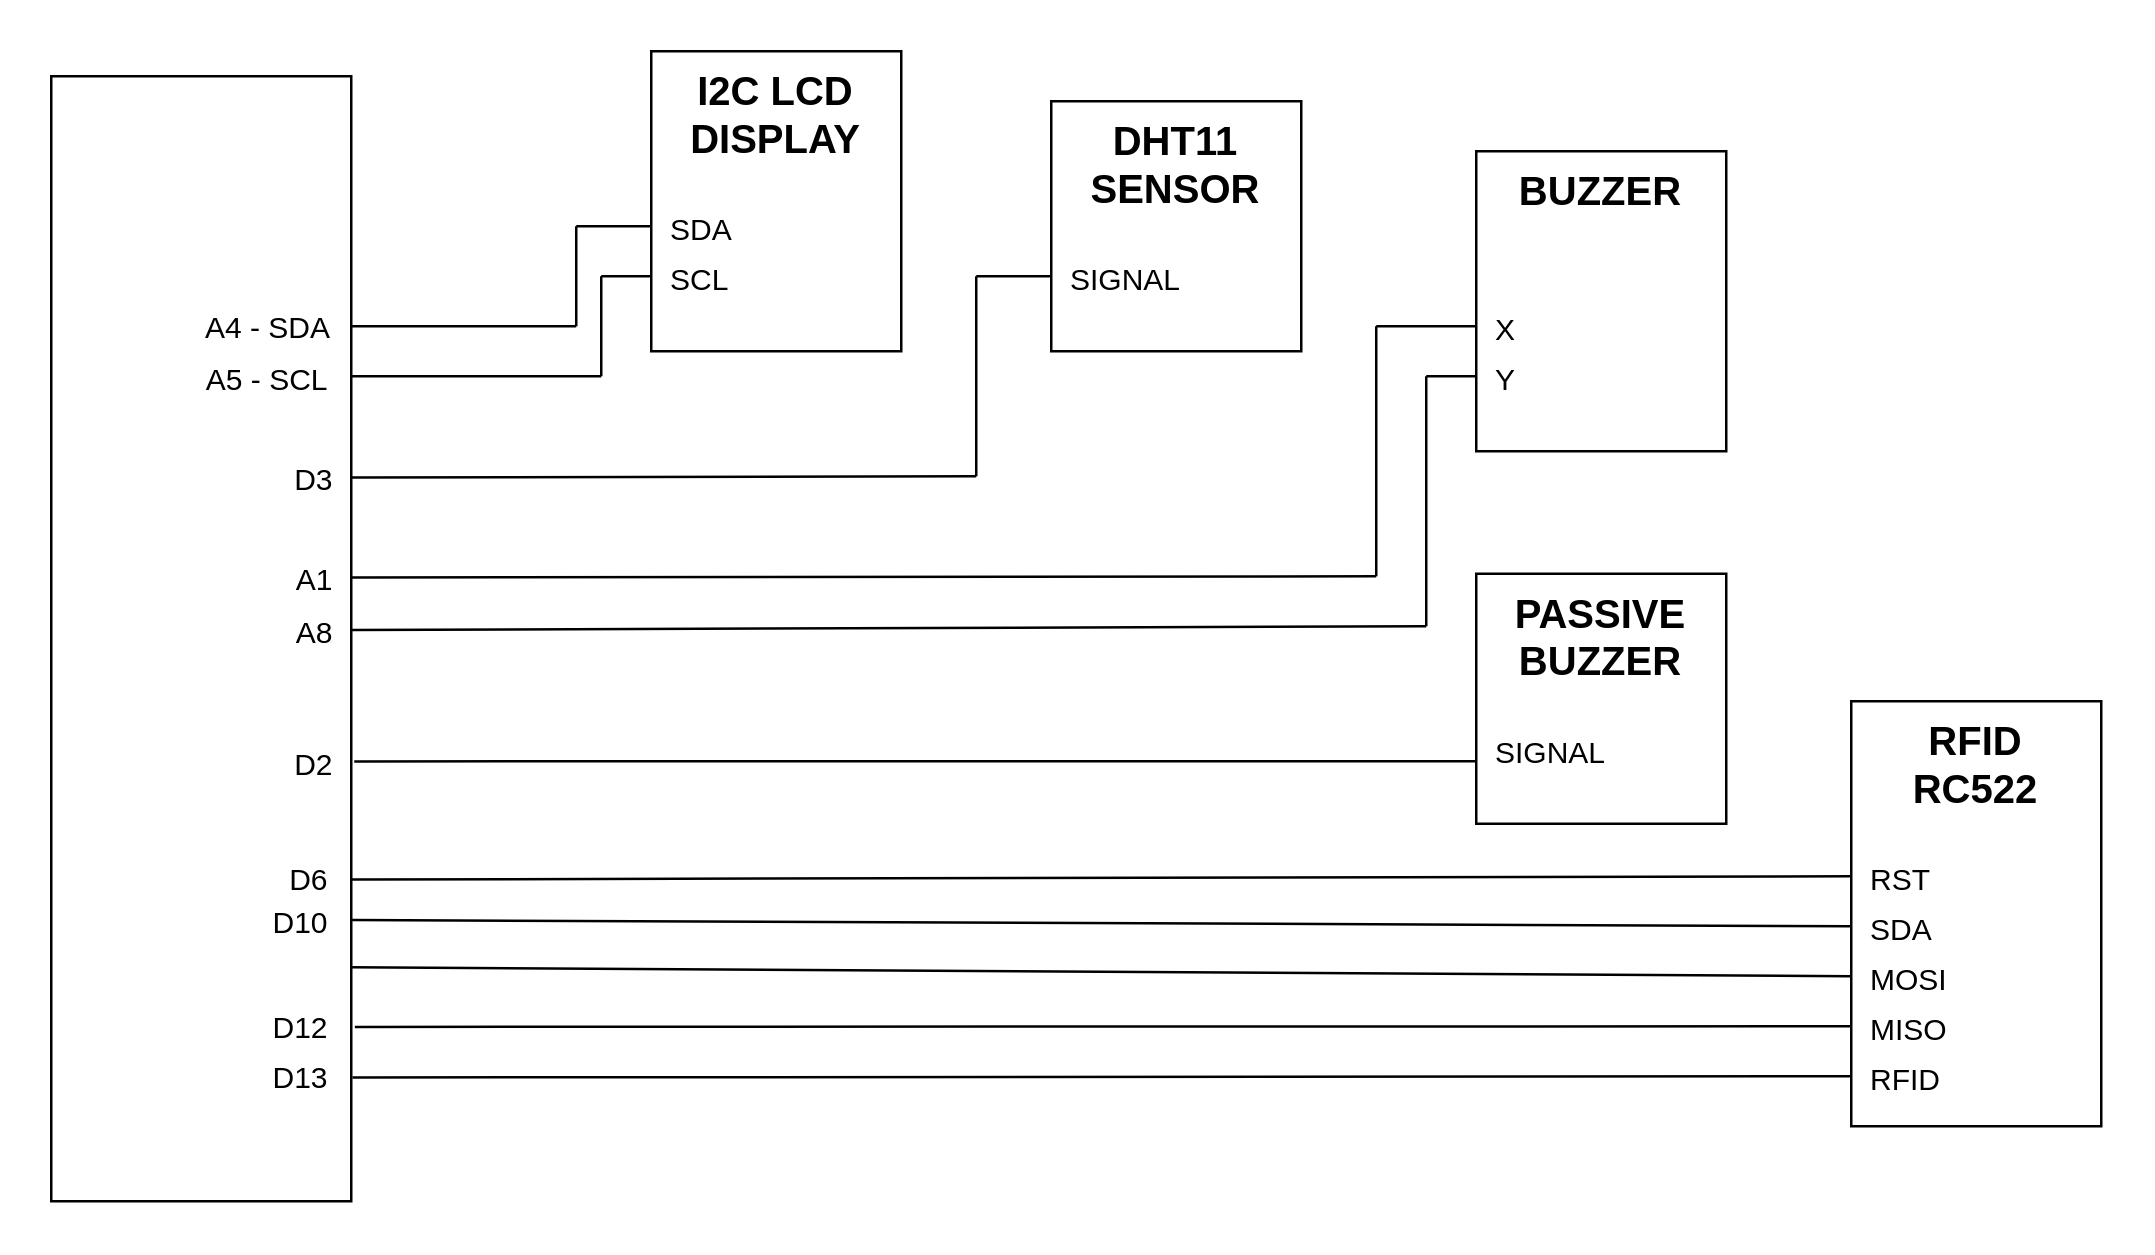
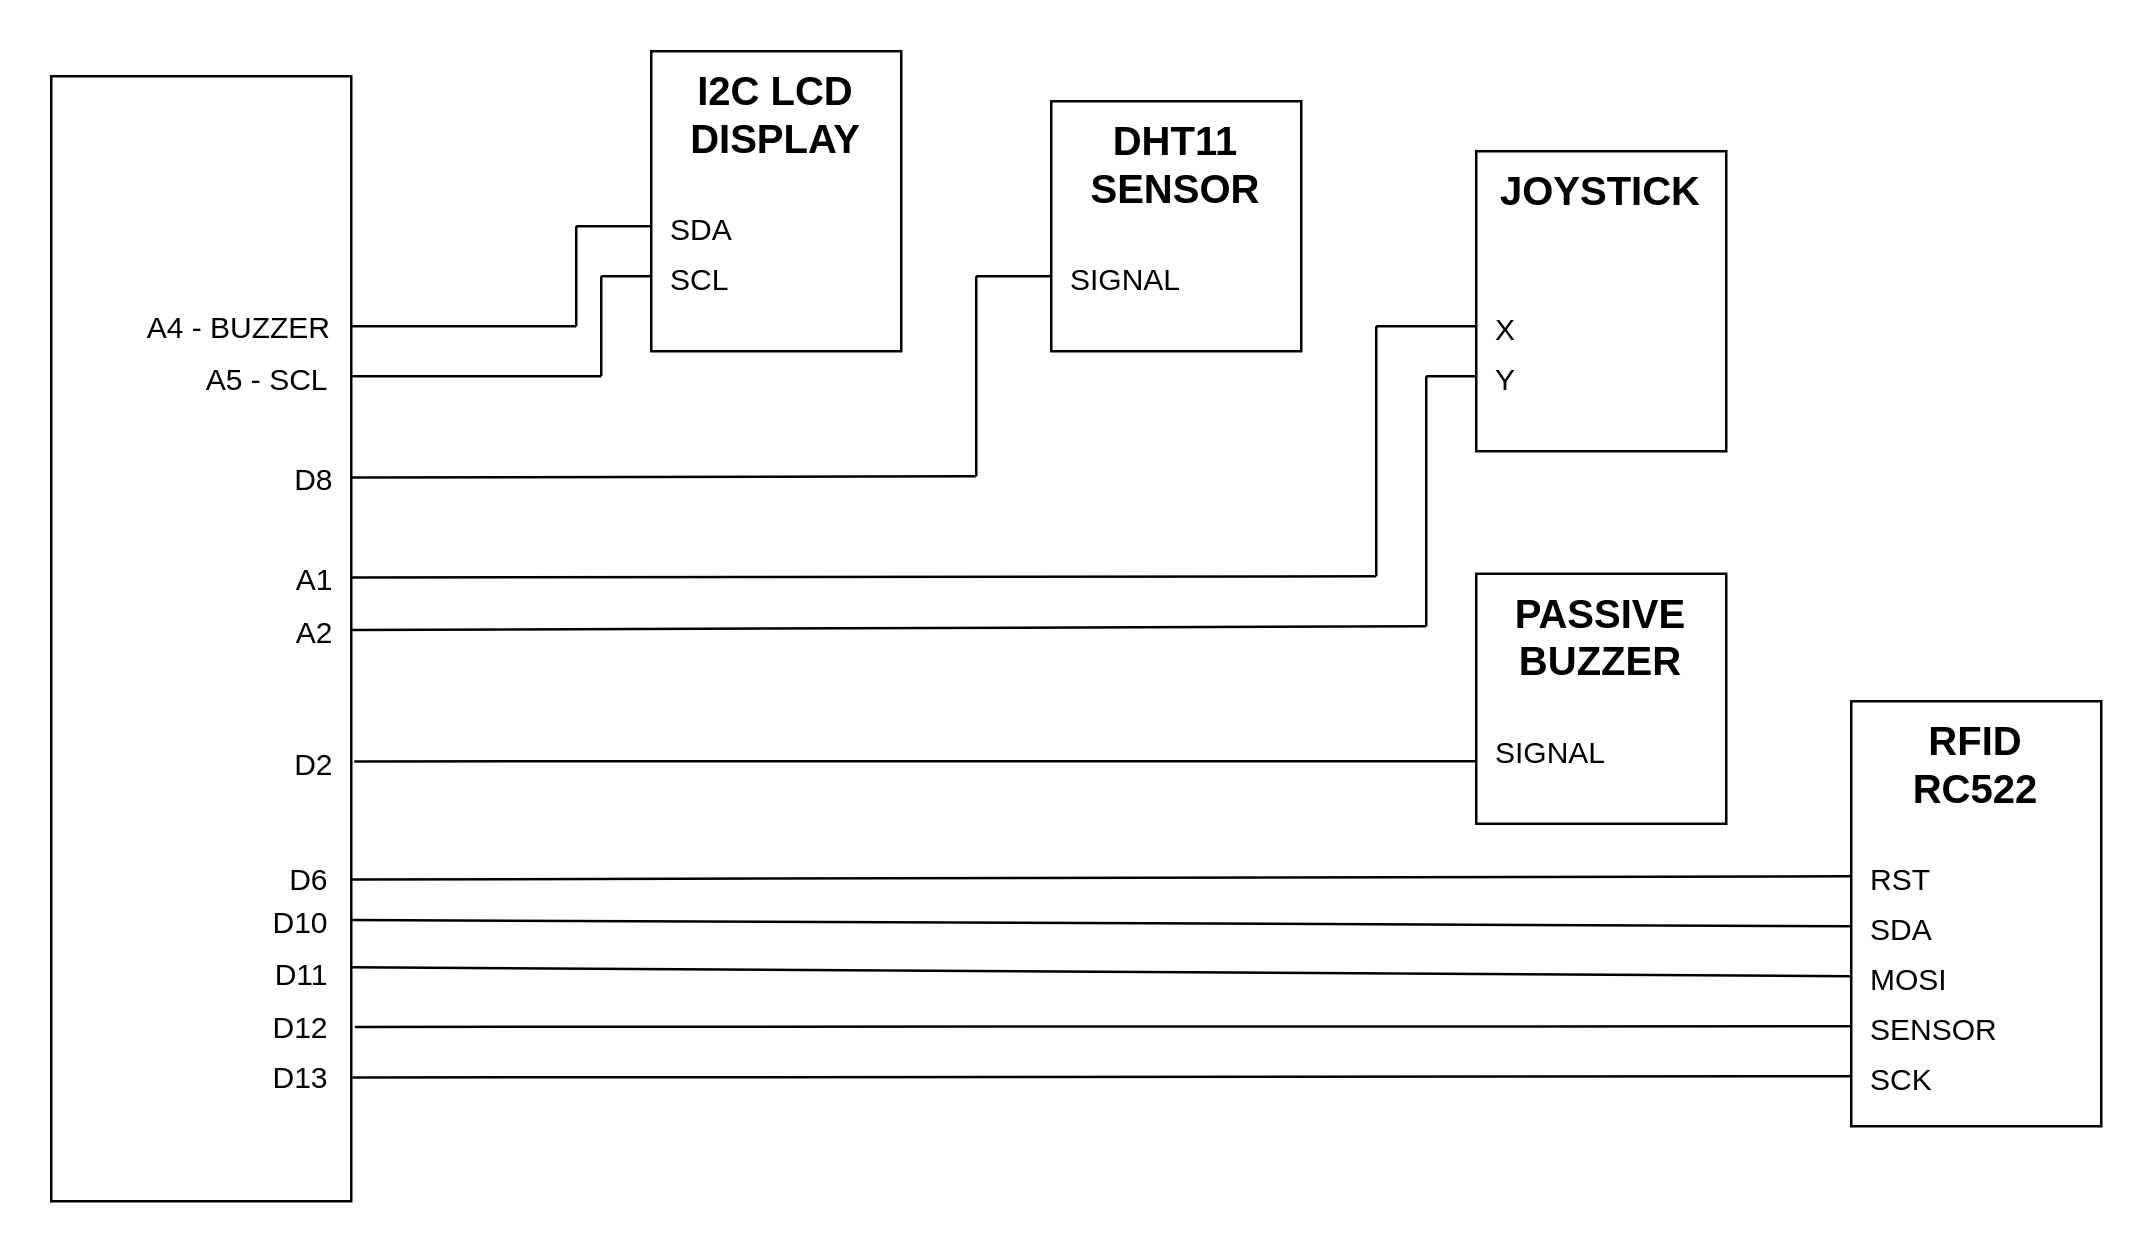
node "BUZZER": label "BUZZER" -> "JOYSTICK"
node "A4 - SDA": label "A4 - SDA" -> "A4 - BUZZER"
node "D3": label "D3" -> "D8"
node "A8": label "A8" -> "A2"
node "D11": added
node "MISO": label "MISO" -> "SENSOR"
node "RFID": label "RFID" -> "SCK"
